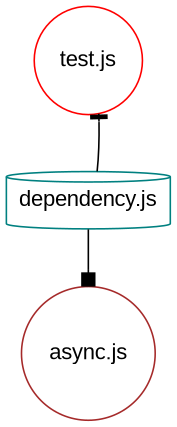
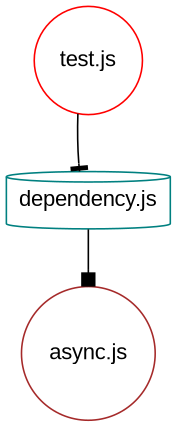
edge "dependency.js" -> "test.js": reversed
